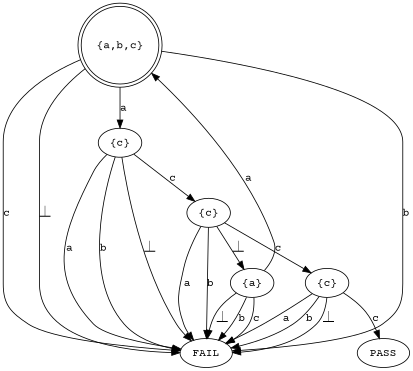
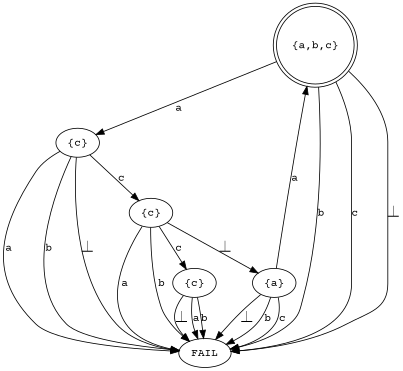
node "PASS": removed
